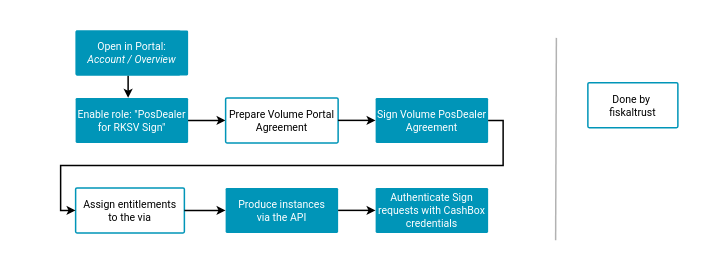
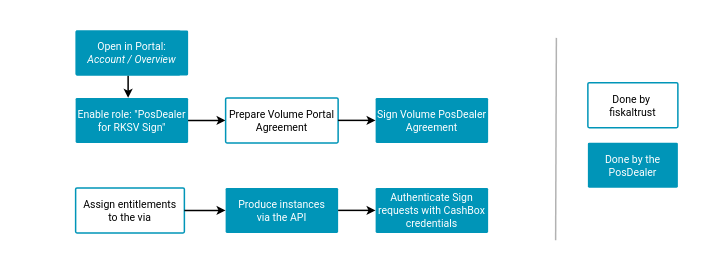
edge "Sign Volume PosDealer Agreement" -> "Assign entitlements to the via": removed
node "Done by the PosDealer": added
